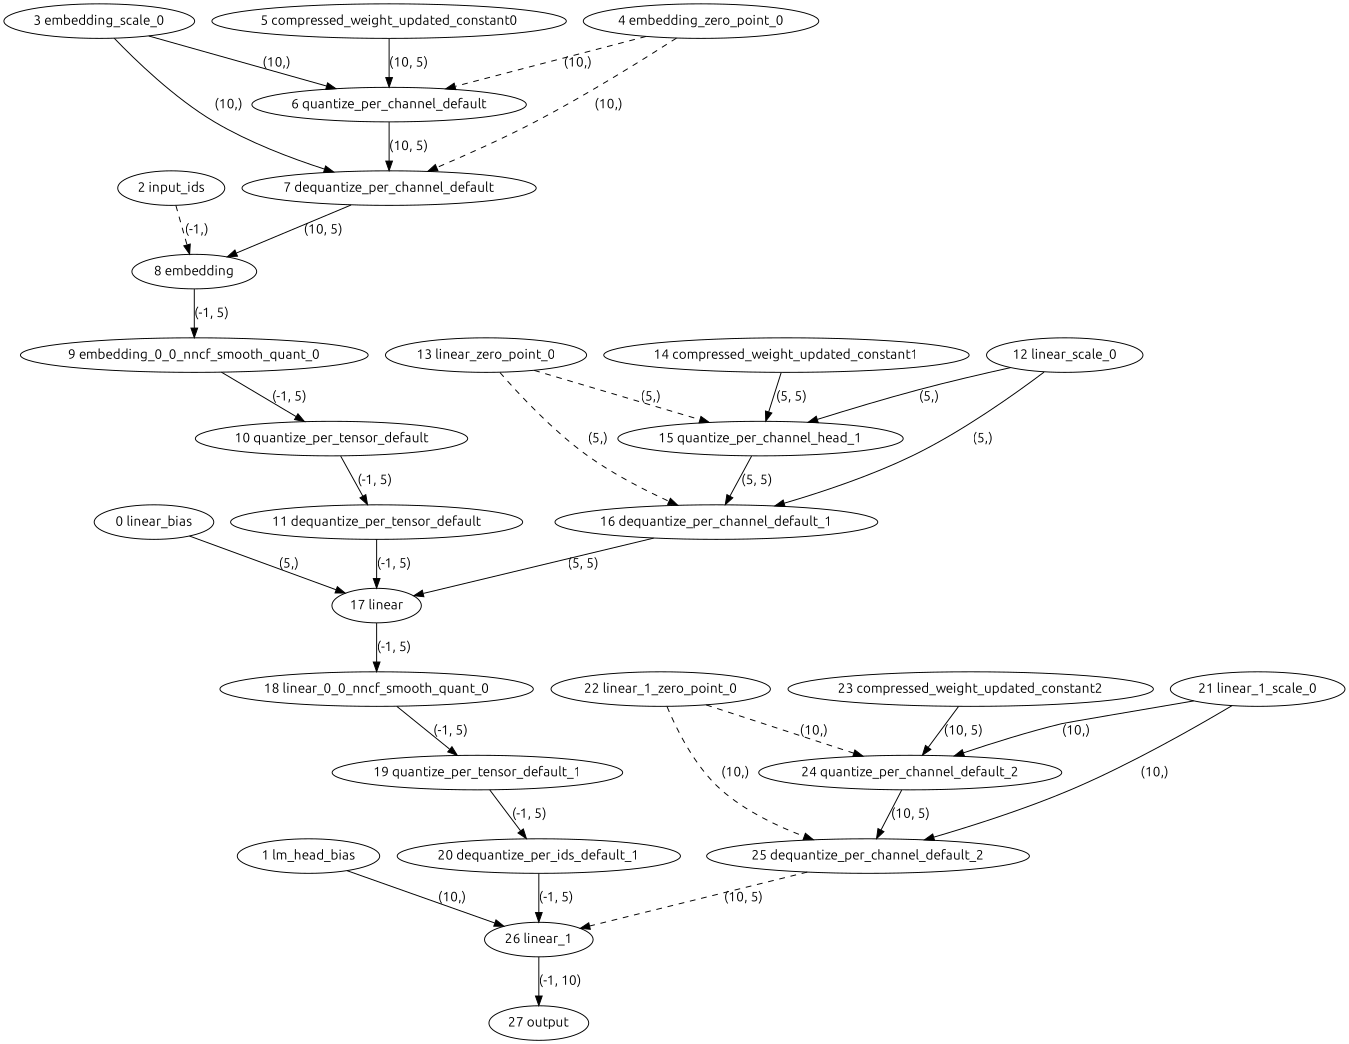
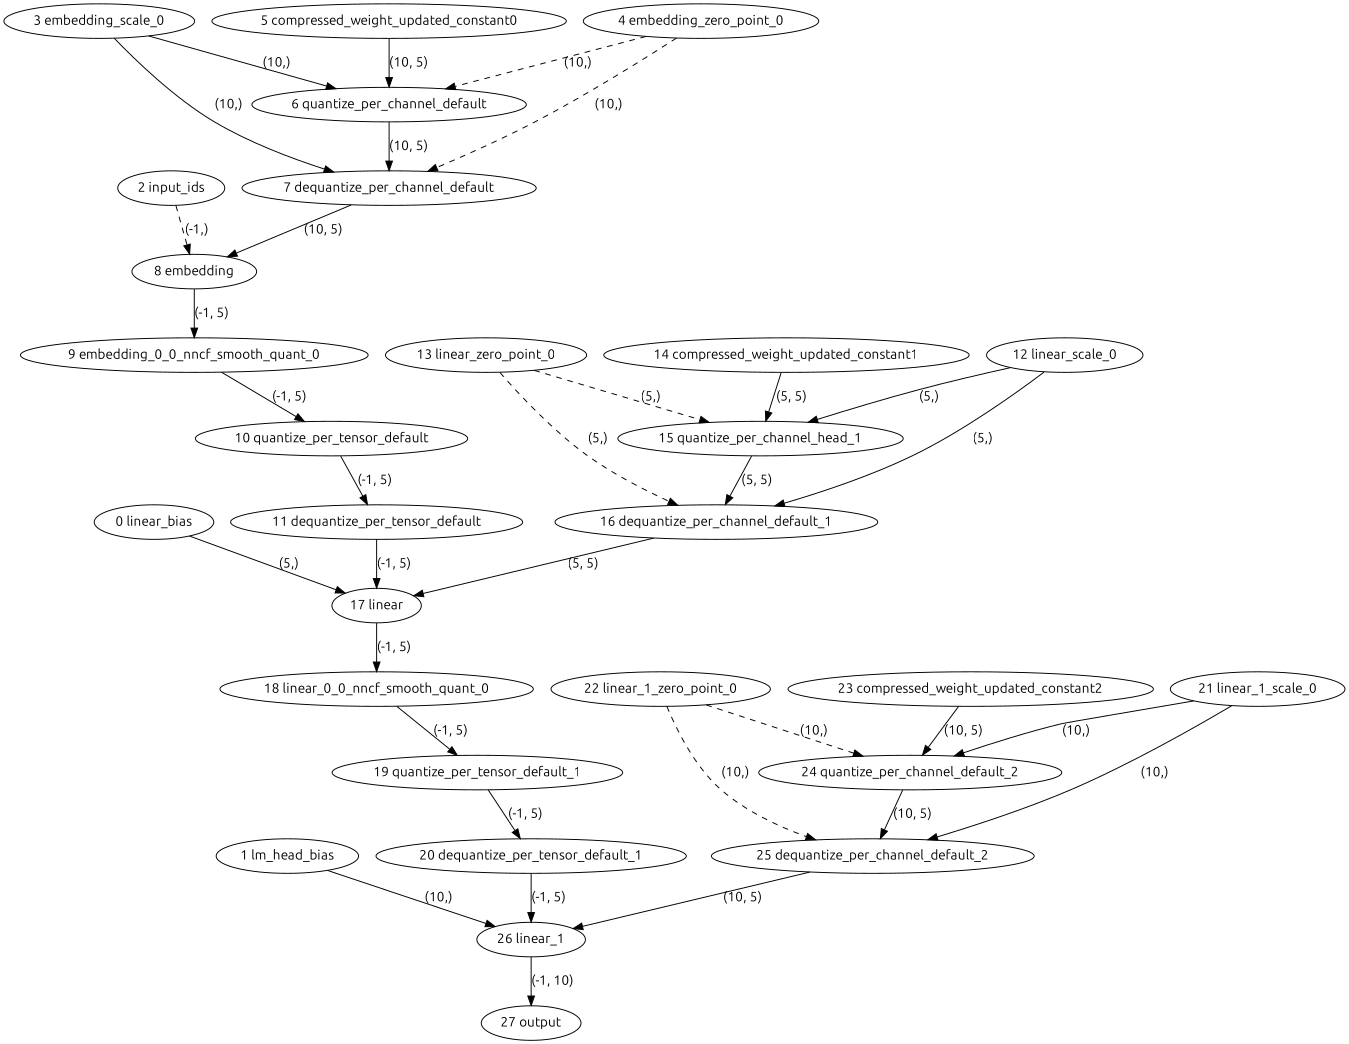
node "20 dequantize_per_ids_default_1": label "20 dequantize_per_ids_default_1" -> "20 dequantize_per_tensor_default_1"
edge "25 dequantize_per_channel_default_2" -> "26 linear_1": style dashed -> solid
